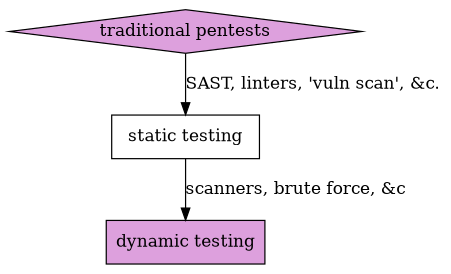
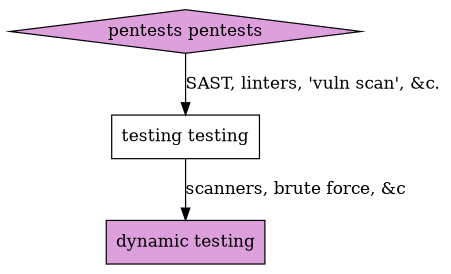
node "traditional pentests": label "traditional pentests" -> "pentests pentests"
node "static testing": label "static testing" -> "testing testing"
